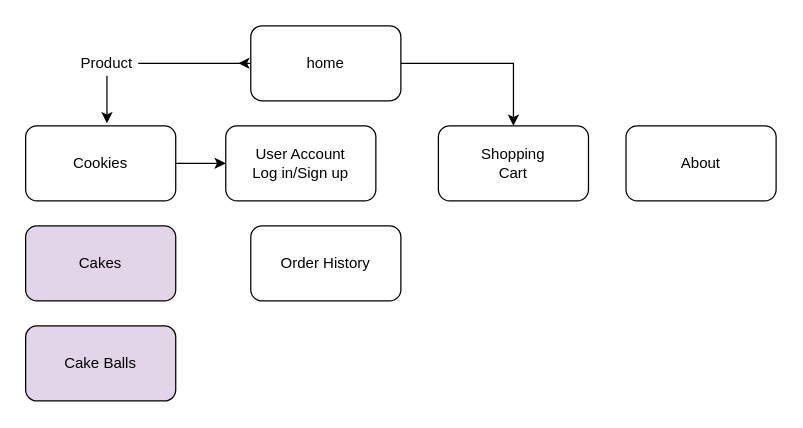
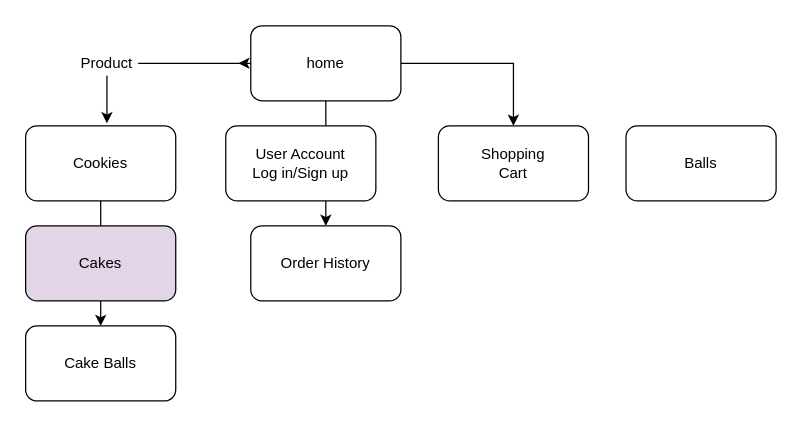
edge "home" -> "Order History": added
edge "Cookies" -> "User Account Log in/Sign up": now "Cookies" -> "Cake Balls"
node "About": label "About" -> "Balls"
node "Cake Balls": fillcolor #e1d5e7 -> #ffffff
